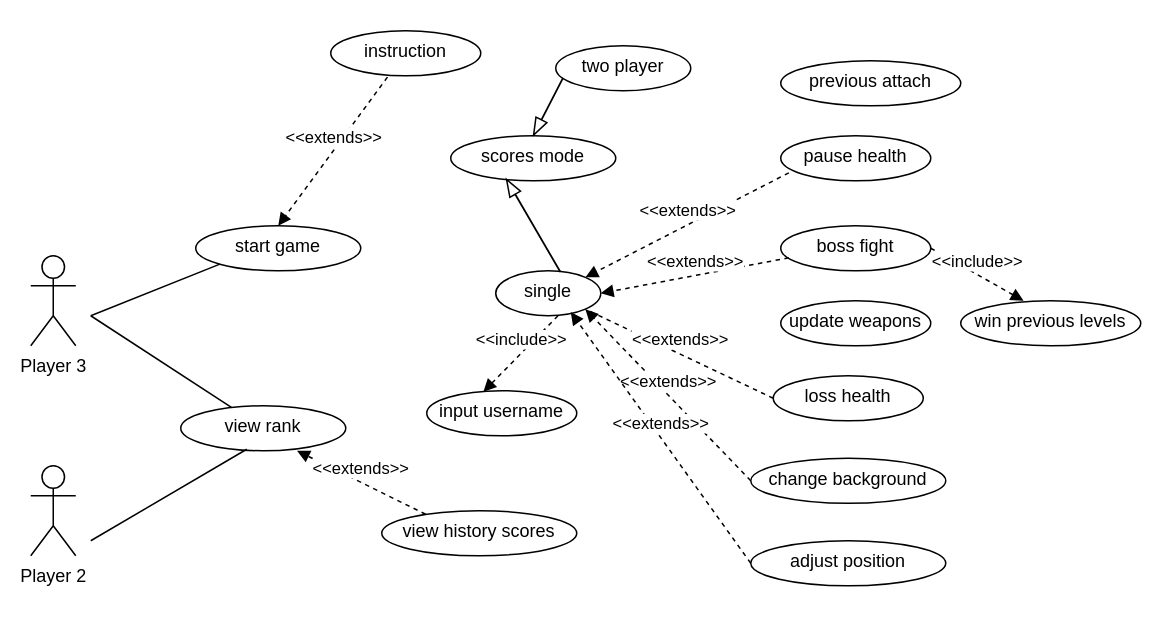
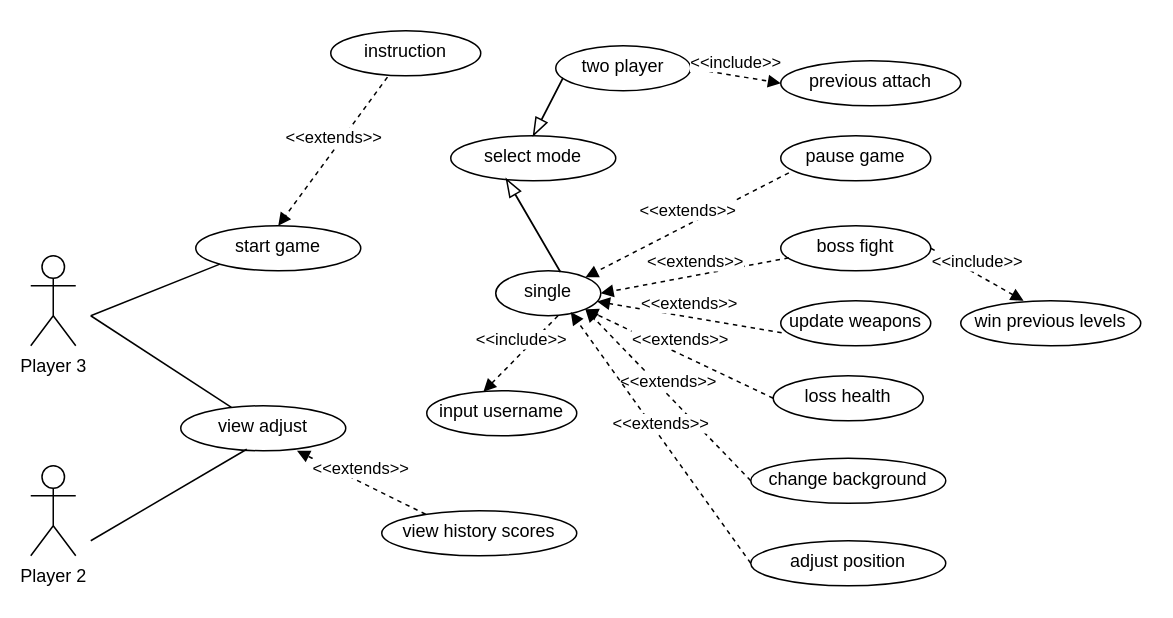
edge "two player" -> "previous attach": added, label "<<include>>"
node "scores mode": label "scores mode" -> "select mode"
node "pause health": label "pause health" -> "pause game"
edge "single" -- "loss health": arrowhead none -> block
edge "update weapons" -> "single": added, label "<<extends>>"
node "view rank": label "view rank" -> "view adjust"
